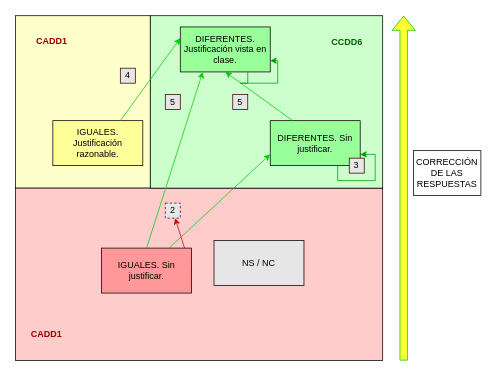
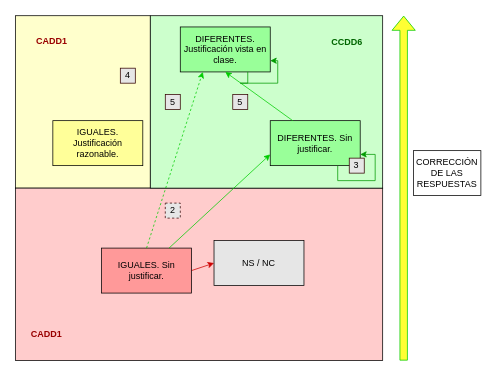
edge "IGUALES. Justificación razonable." -> "DIFERENTES. Justificación vista en clase.": removed
edge "IGUALES. Sin justificar." -> "DIFERENTES. Justificación vista en clase.": style solid -> dashed
edge "IGUALES. Sin justificar." -> "2": now "IGUALES. Sin justificar." -> "NS / NC"
